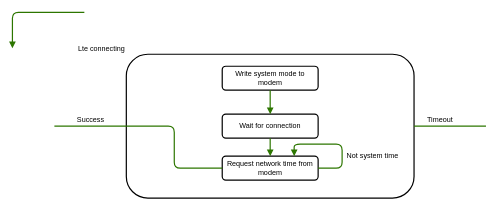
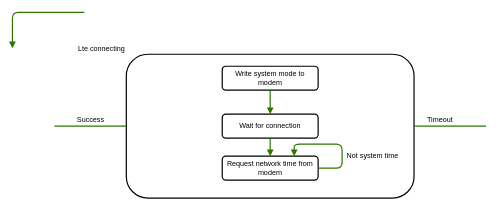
edge "Lte connecting" -- "Request network time from modem": removed
